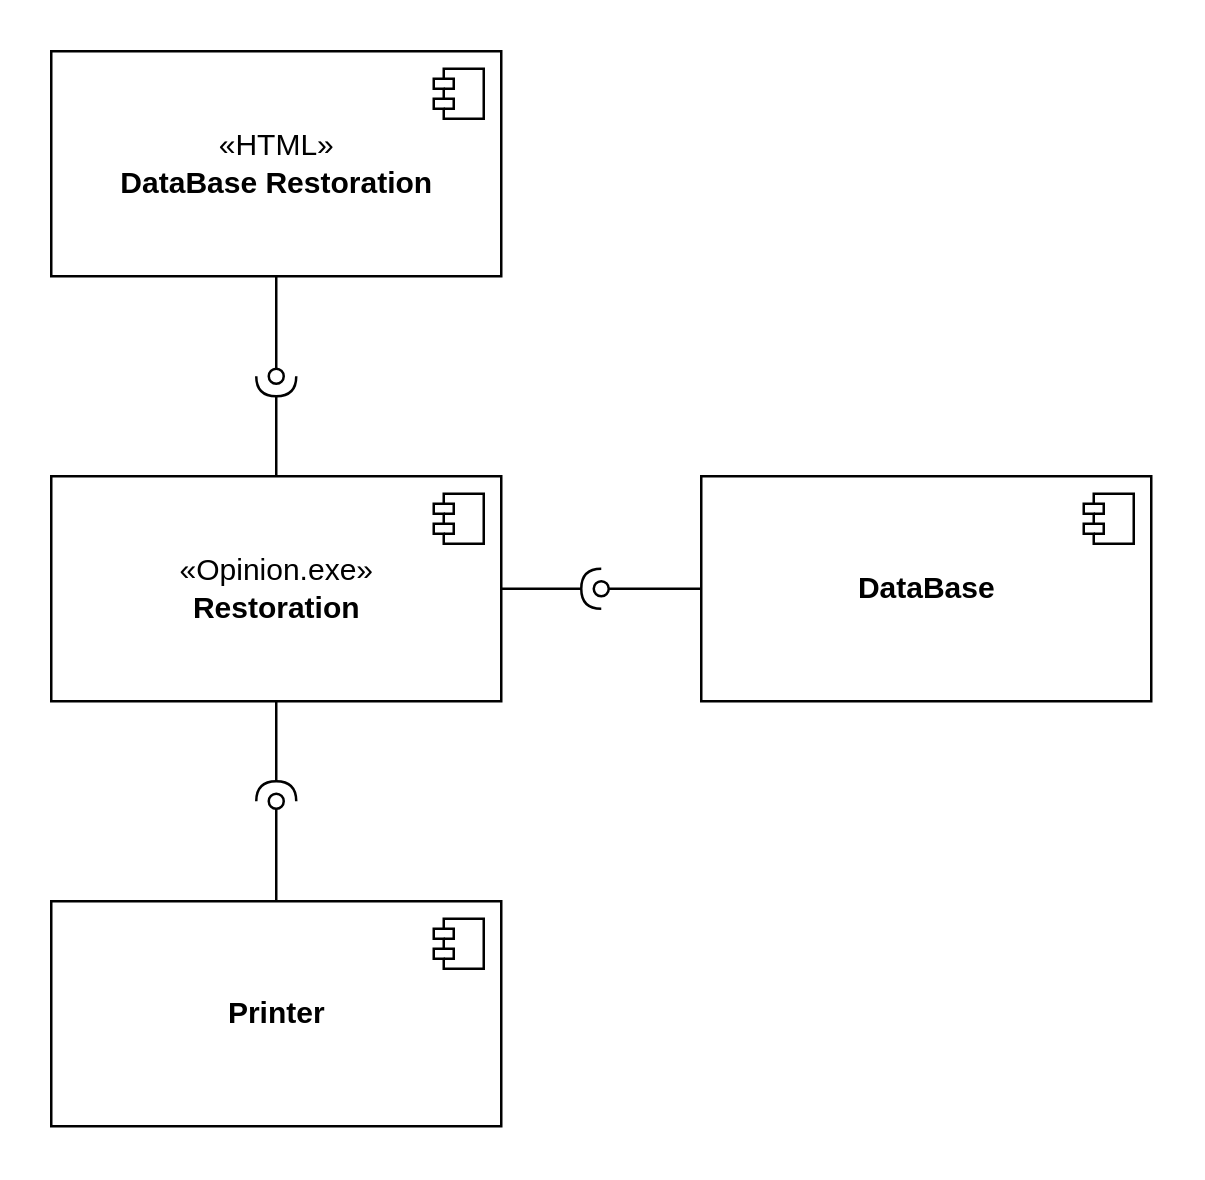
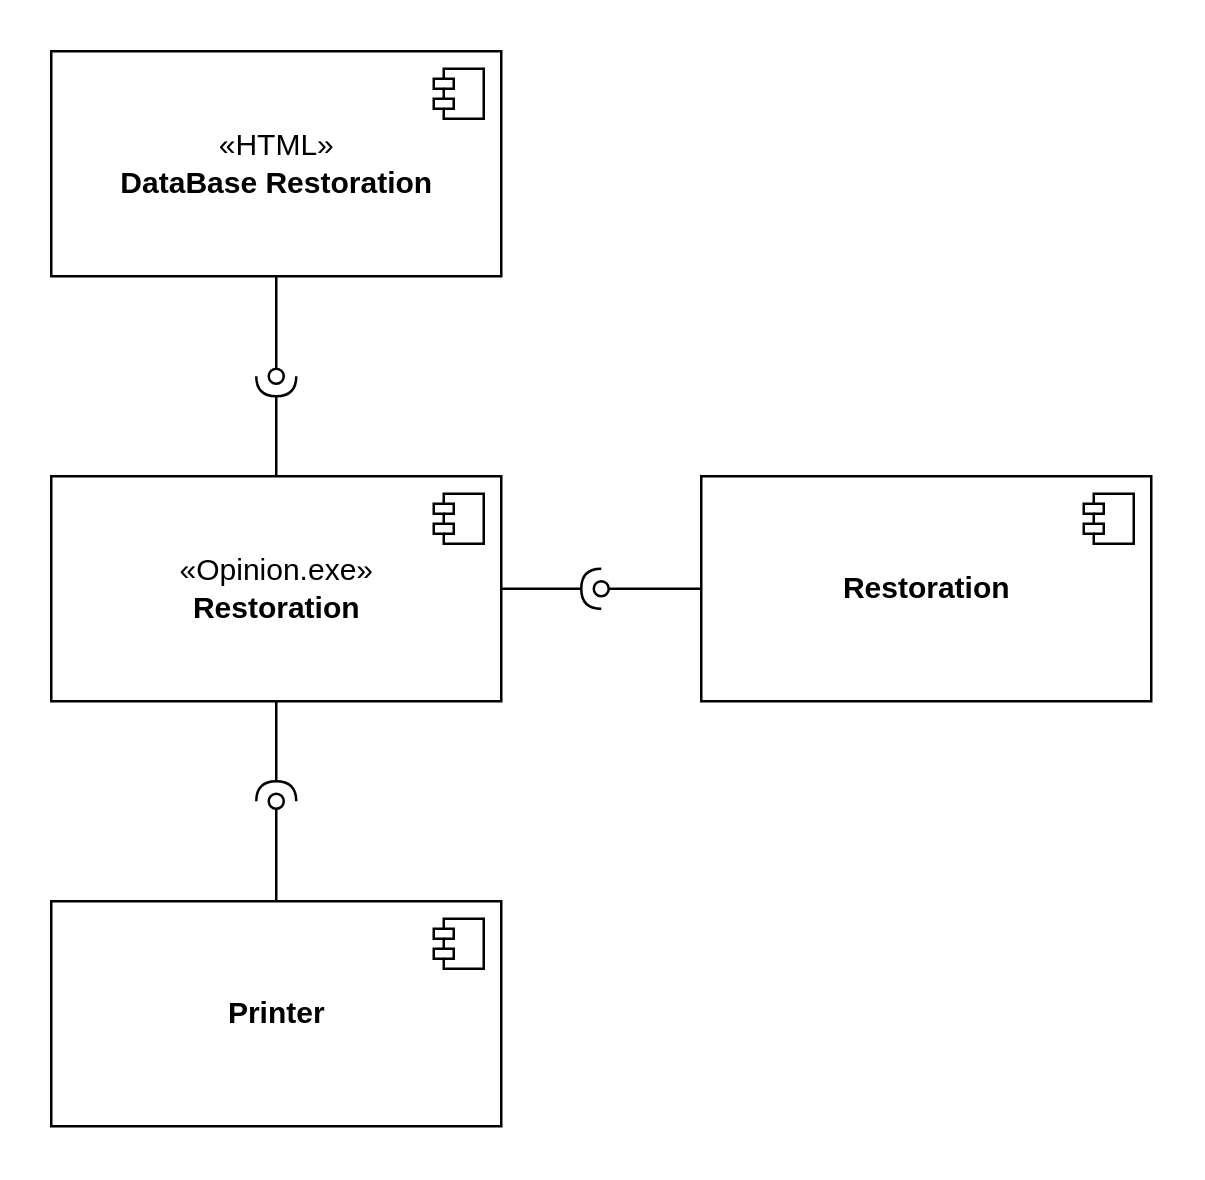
node "DataBase": label "DataBase" -> "Restoration"
